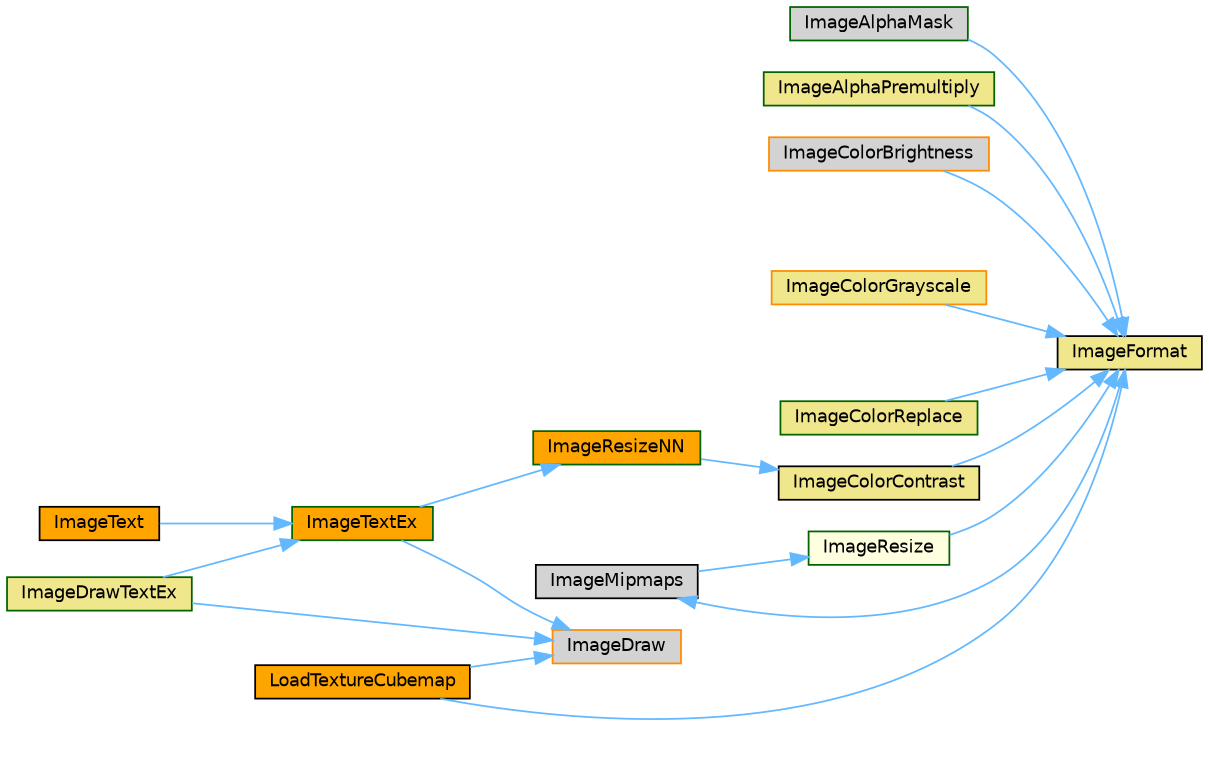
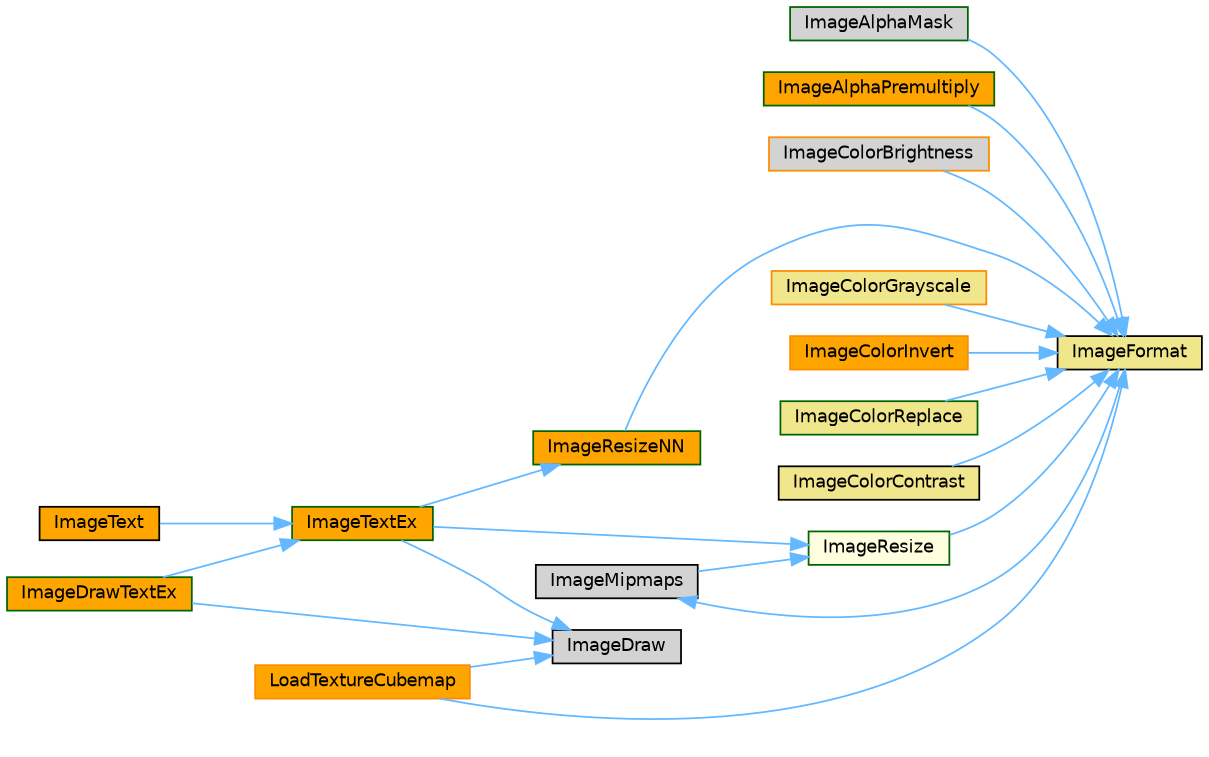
node "ImageAlphaPremultiply": fillcolor khaki -> orange
node "ImageColorInvert": added
edge "ImageResizeNN" -> "ImageColorContrast": now "ImageResizeNN" -> "ImageFormat"
edge "ImageTextEx" -> "ImageResize": added
node "ImageDrawTextEx": fillcolor khaki -> orange
node "ImageDraw": color darkorange -> black
node "LoadTextureCubemap": color black -> darkorange
